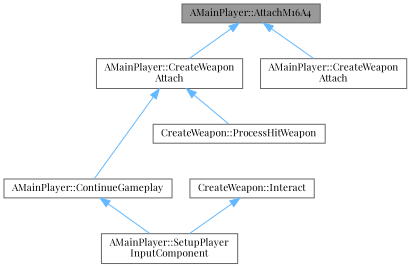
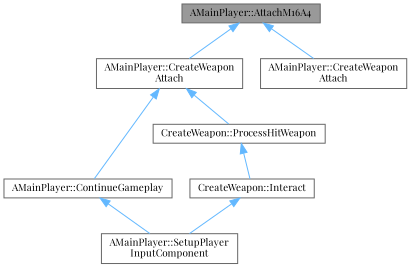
edge "CreateWeapon::Interact" -> "CreateWeapon::ProcessHitWeapon": added
